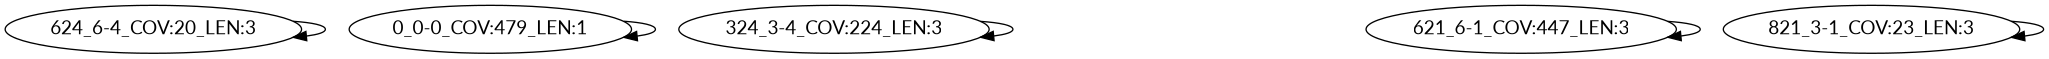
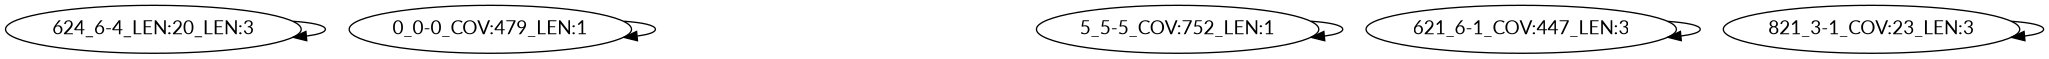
node "624_6-4_COV:20_LEN:3": label "624_6-4_COV:20_LEN:3" -> "624_6-4_LEN:20_LEN:3"
node "324_3-4_COV:224_LEN:3": removed
node "5_5-5_COV:752_LEN:1": added
